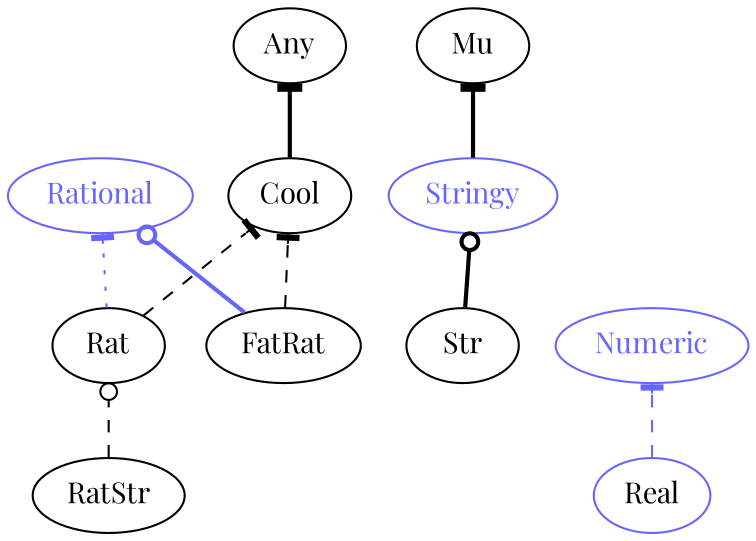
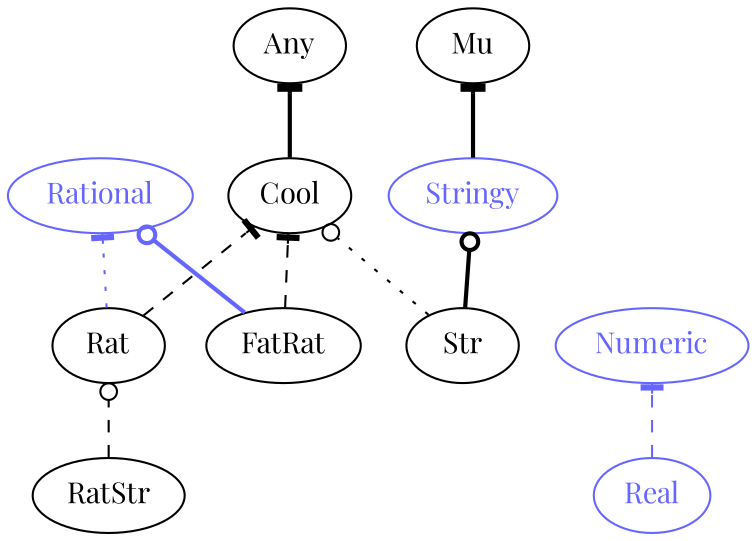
edge "Str" -> "Cool": added
node "Real": fontcolor #000000 -> #6666ff
